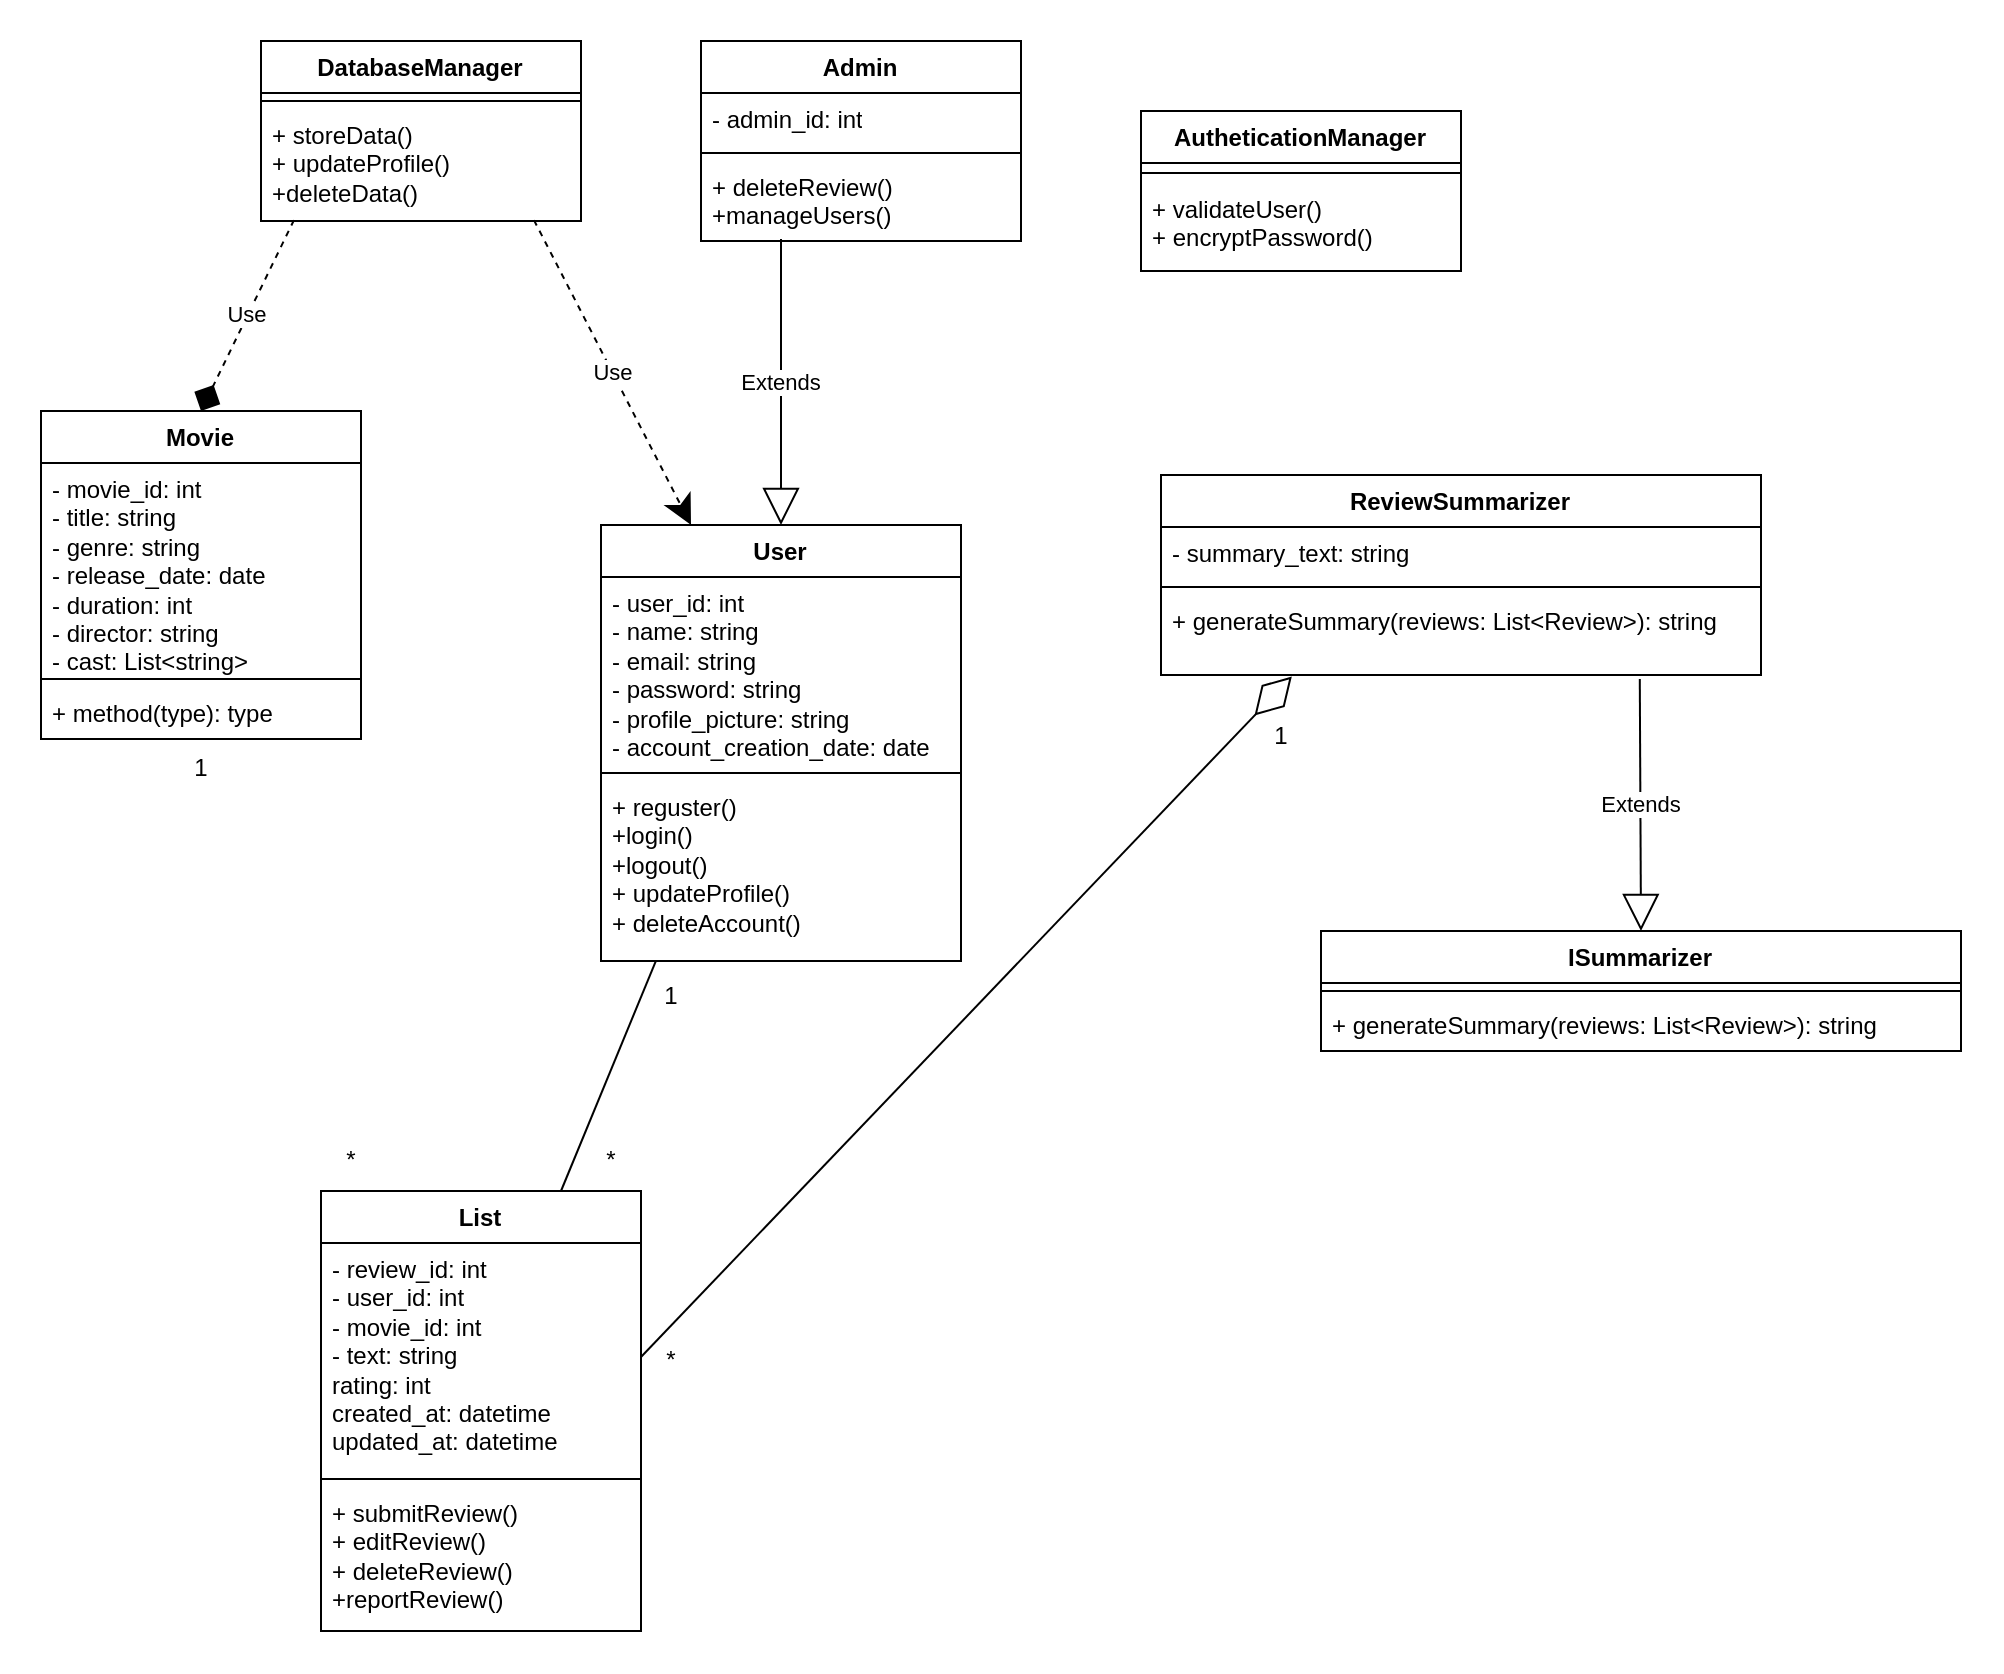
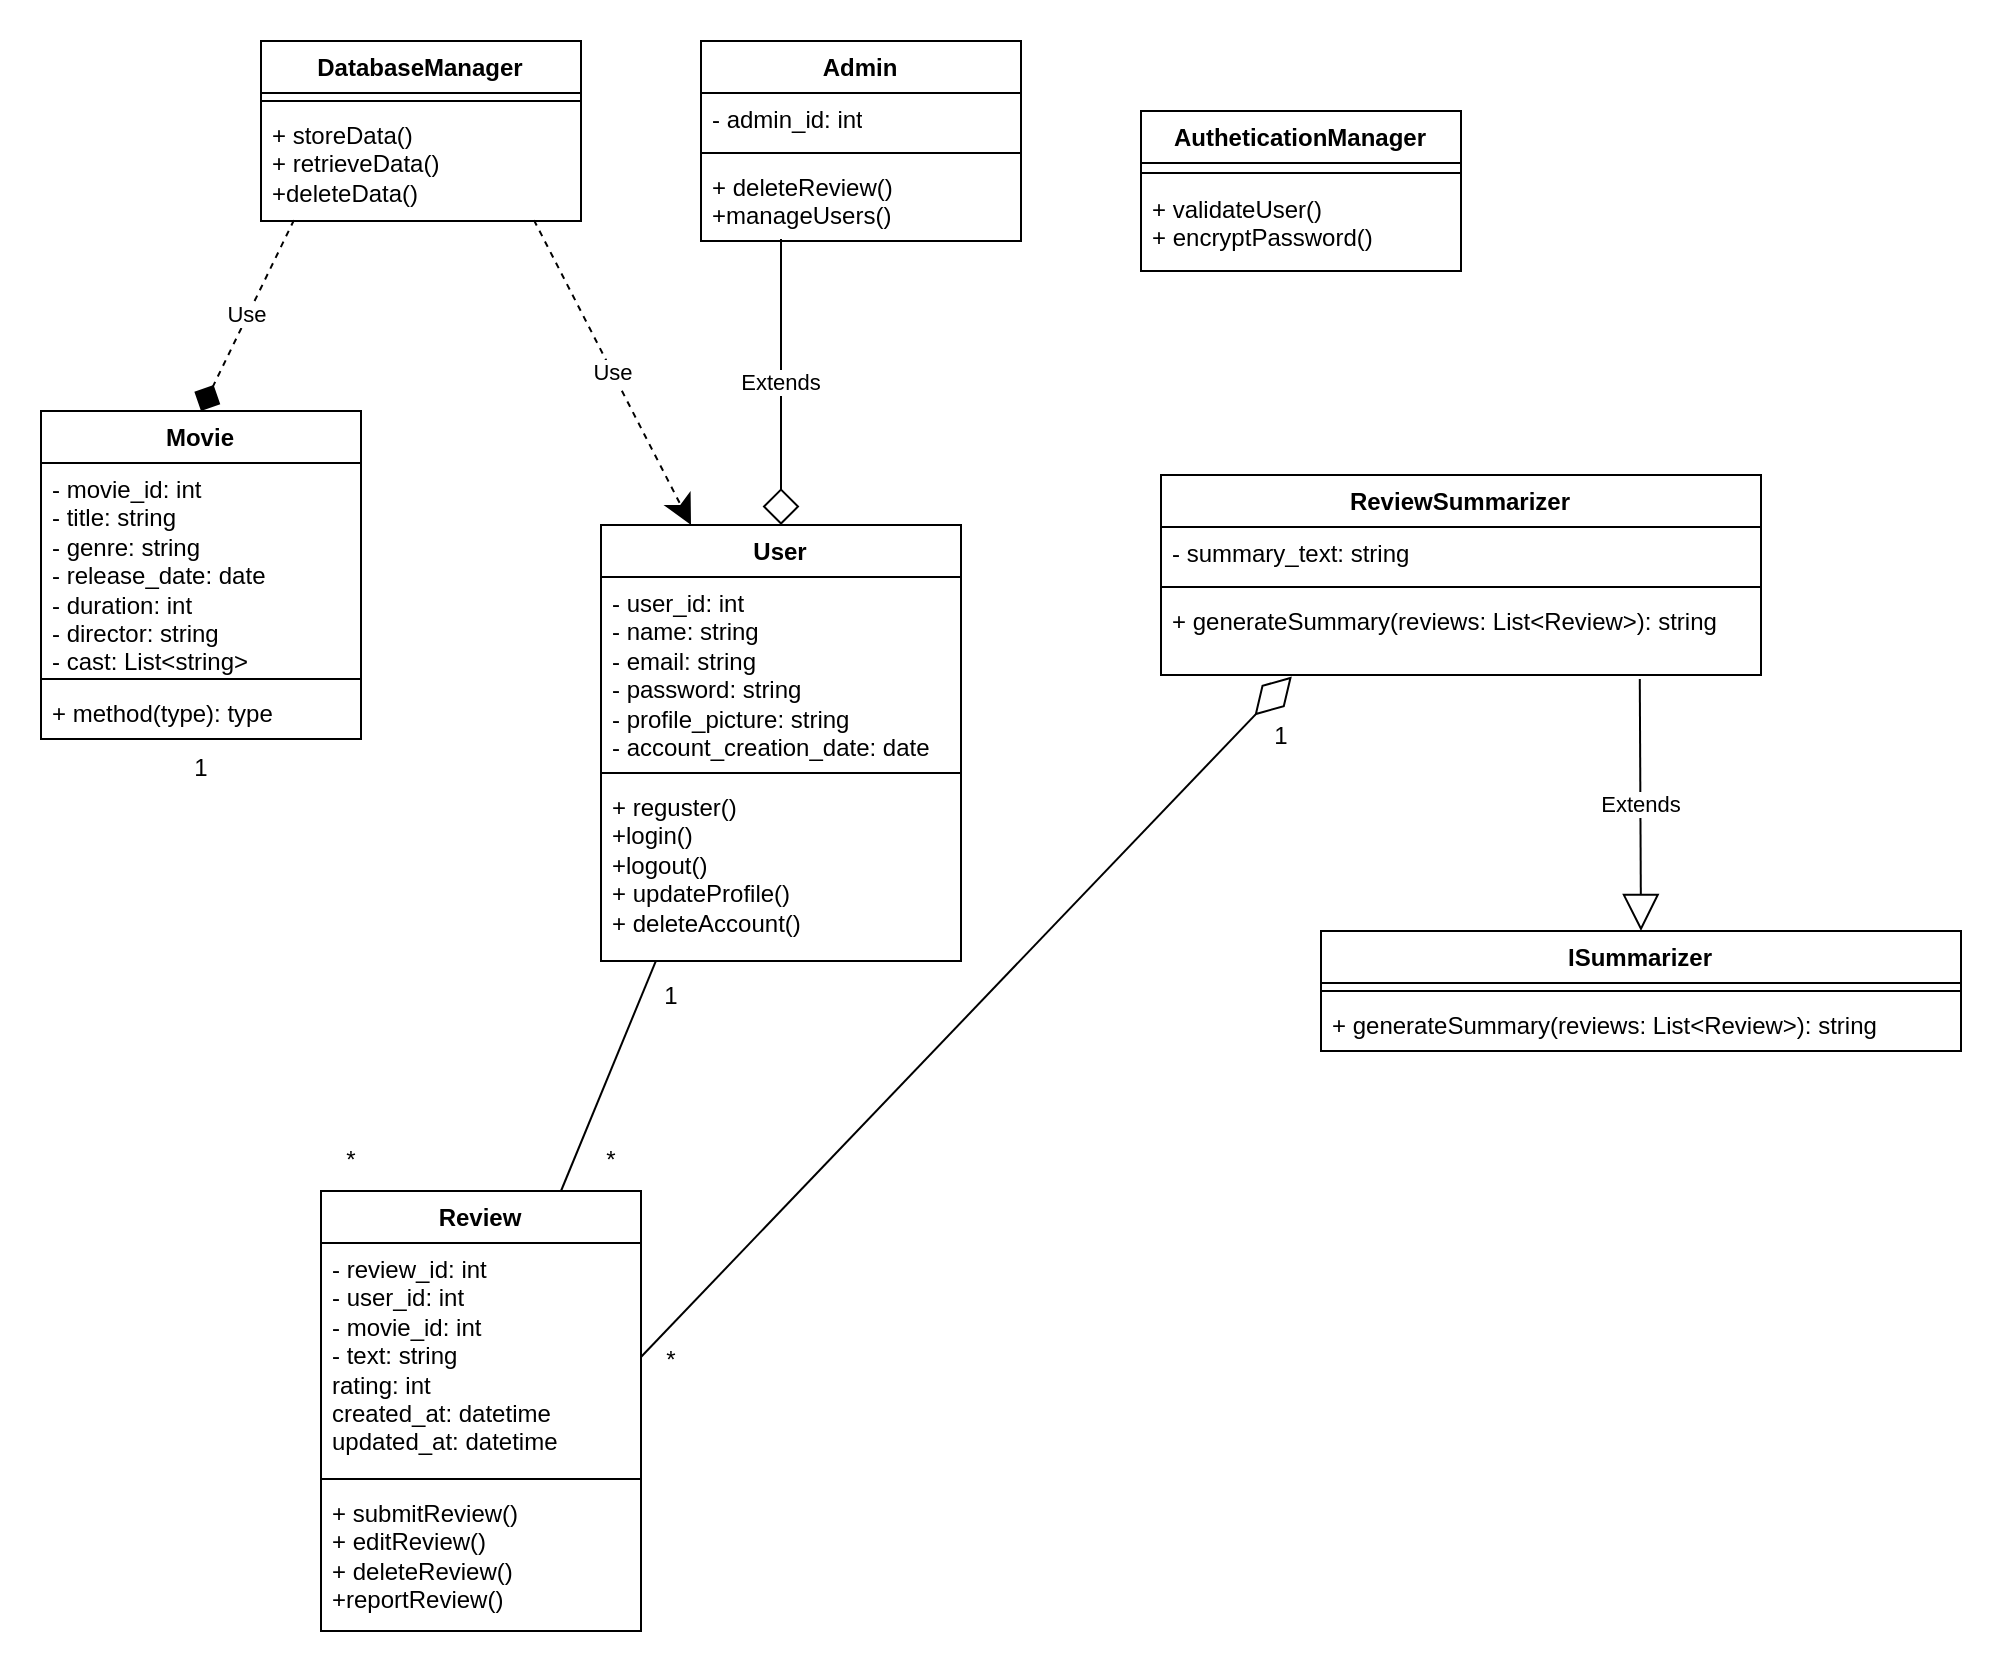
node "+ storeData() + updateProfile() +deleteData()": label "+ storeData() + updateProfile() +deleteData()" -> "+ storeData() + retrieveData() +deleteData()"
edge "+ deleteReview() +manageUsers()" -> "User": arrowhead block -> diamond
node "List": label "List" -> "Review"
